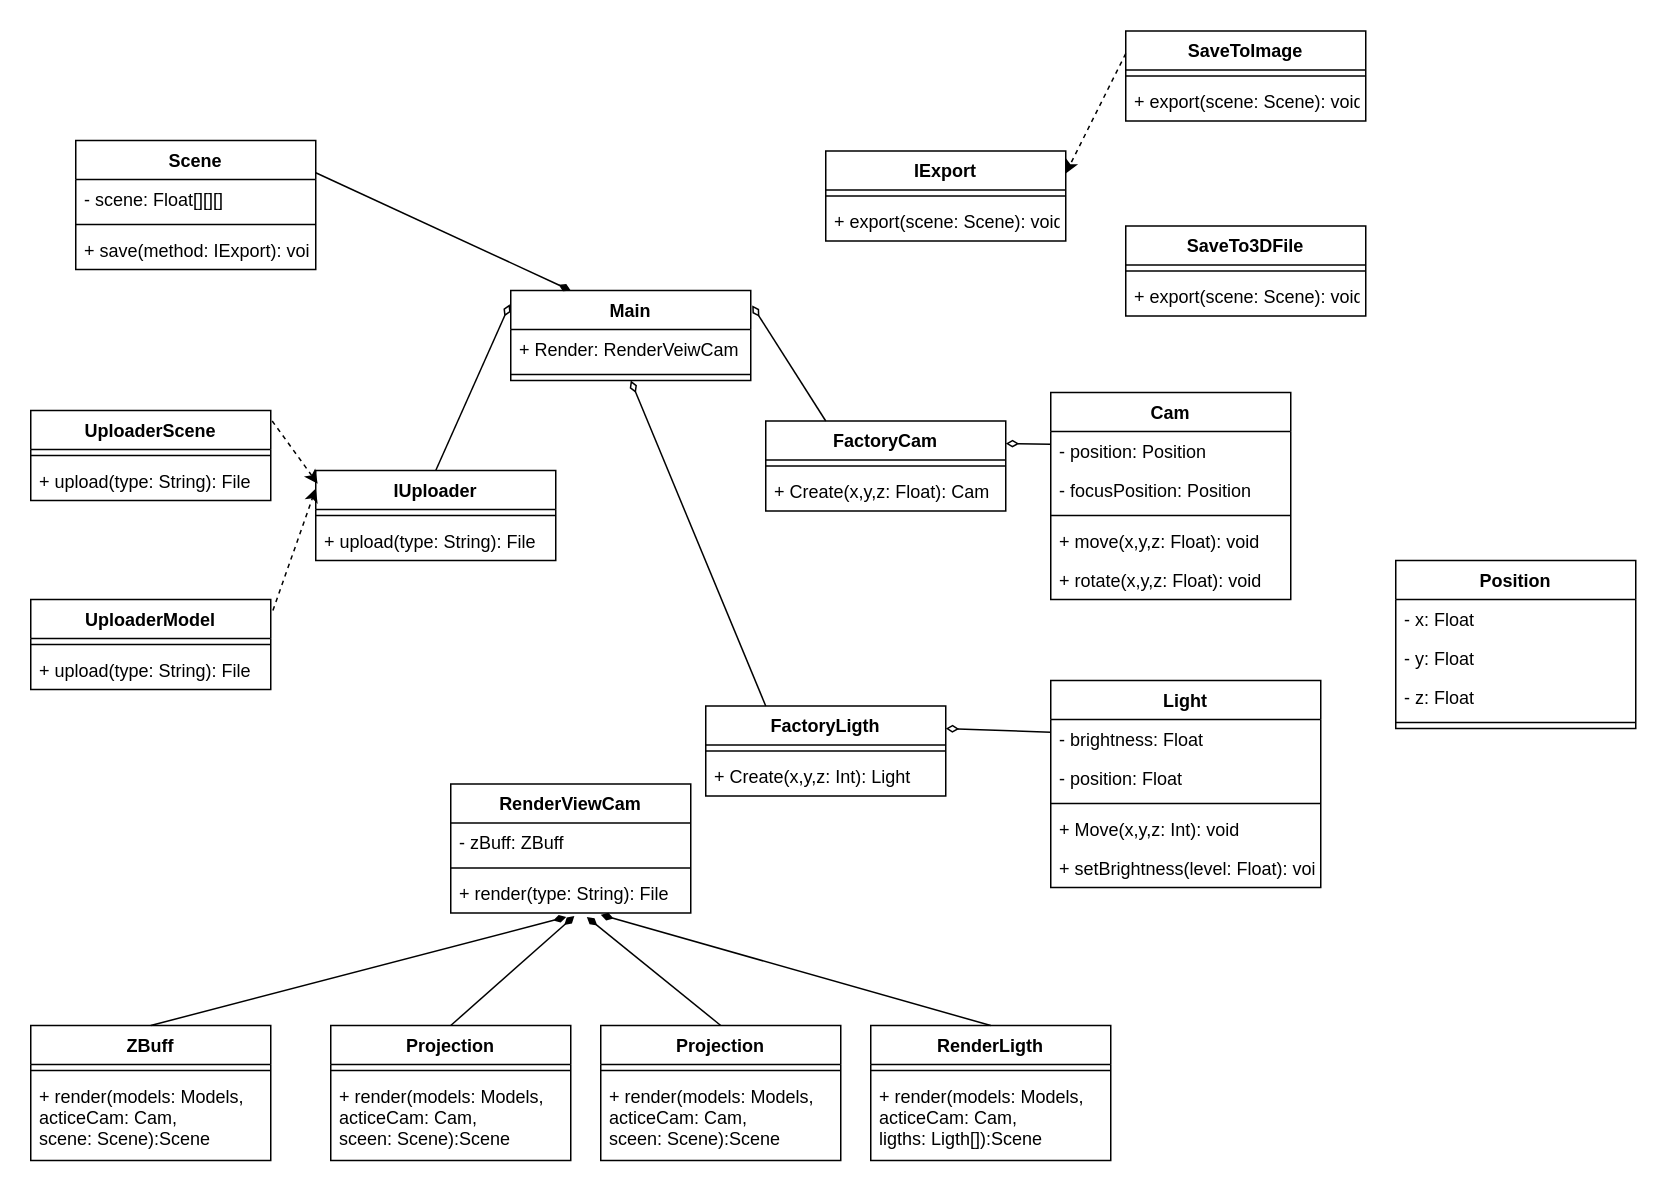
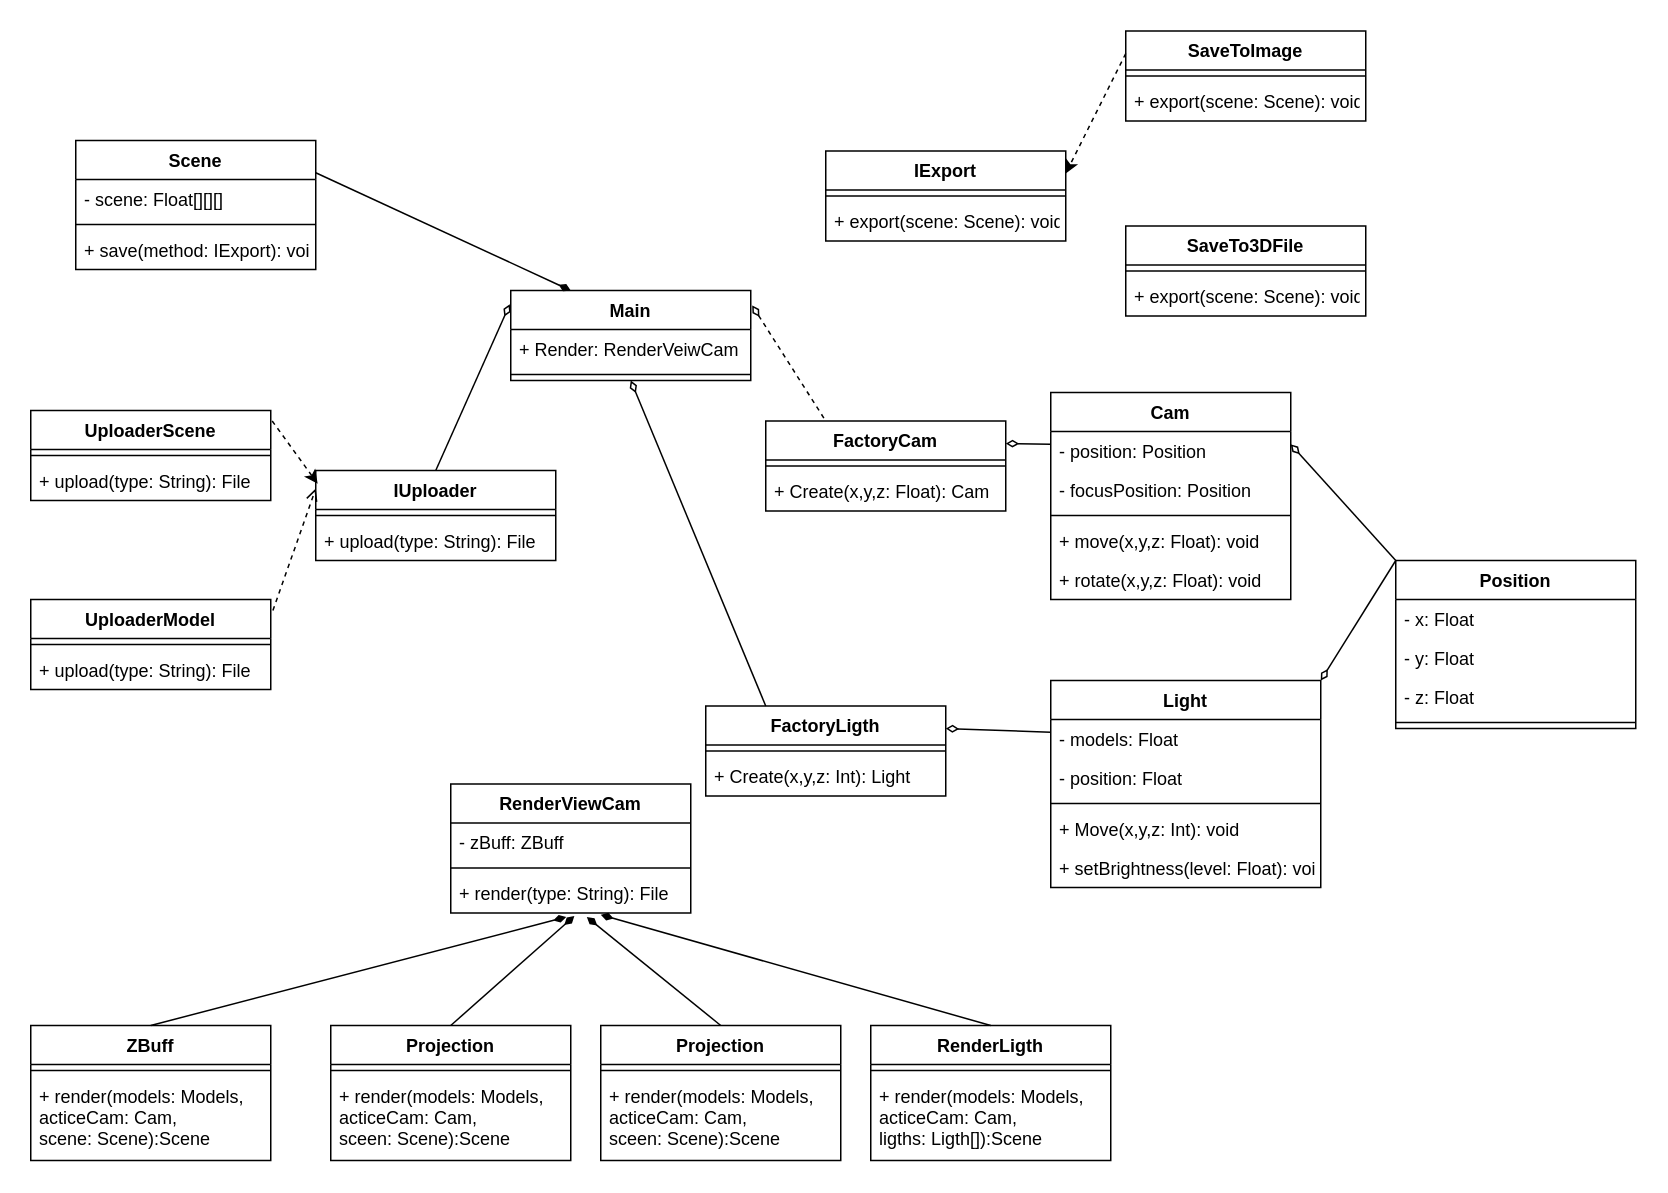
edge "FactoryCam" -> "Main": style solid -> dashed
edge "UploaderModel" -> "IUploader": arrowhead classic -> open
edge "Position" -> "Cam": added
edge "Position" -> "Light": added
node "- brightness: Float": label "- brightness: Float" -> "- models: Float"
